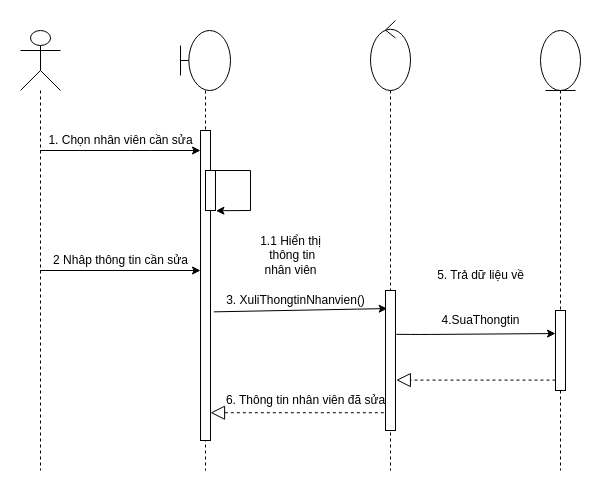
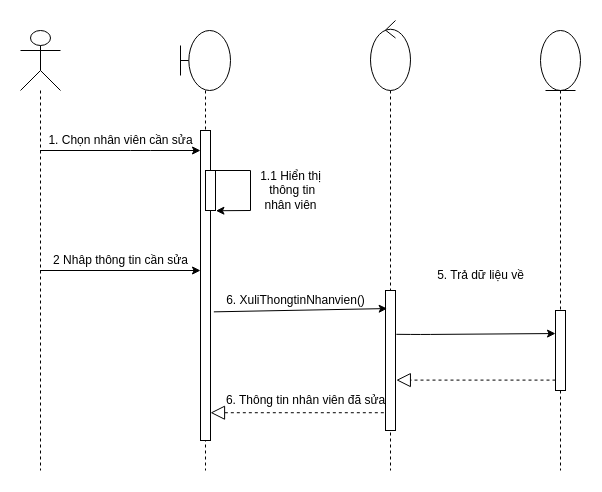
node "1.1 Hiển thị thông tin nhân viên": moved (291, 256) -> (291, 191)
node "3. XuliThongtinNhanvien()": label "3. XuliThongtinNhanvien()" -> "6. XuliThongtinNhanvien()"
node "4.SuaThongtin": removed
